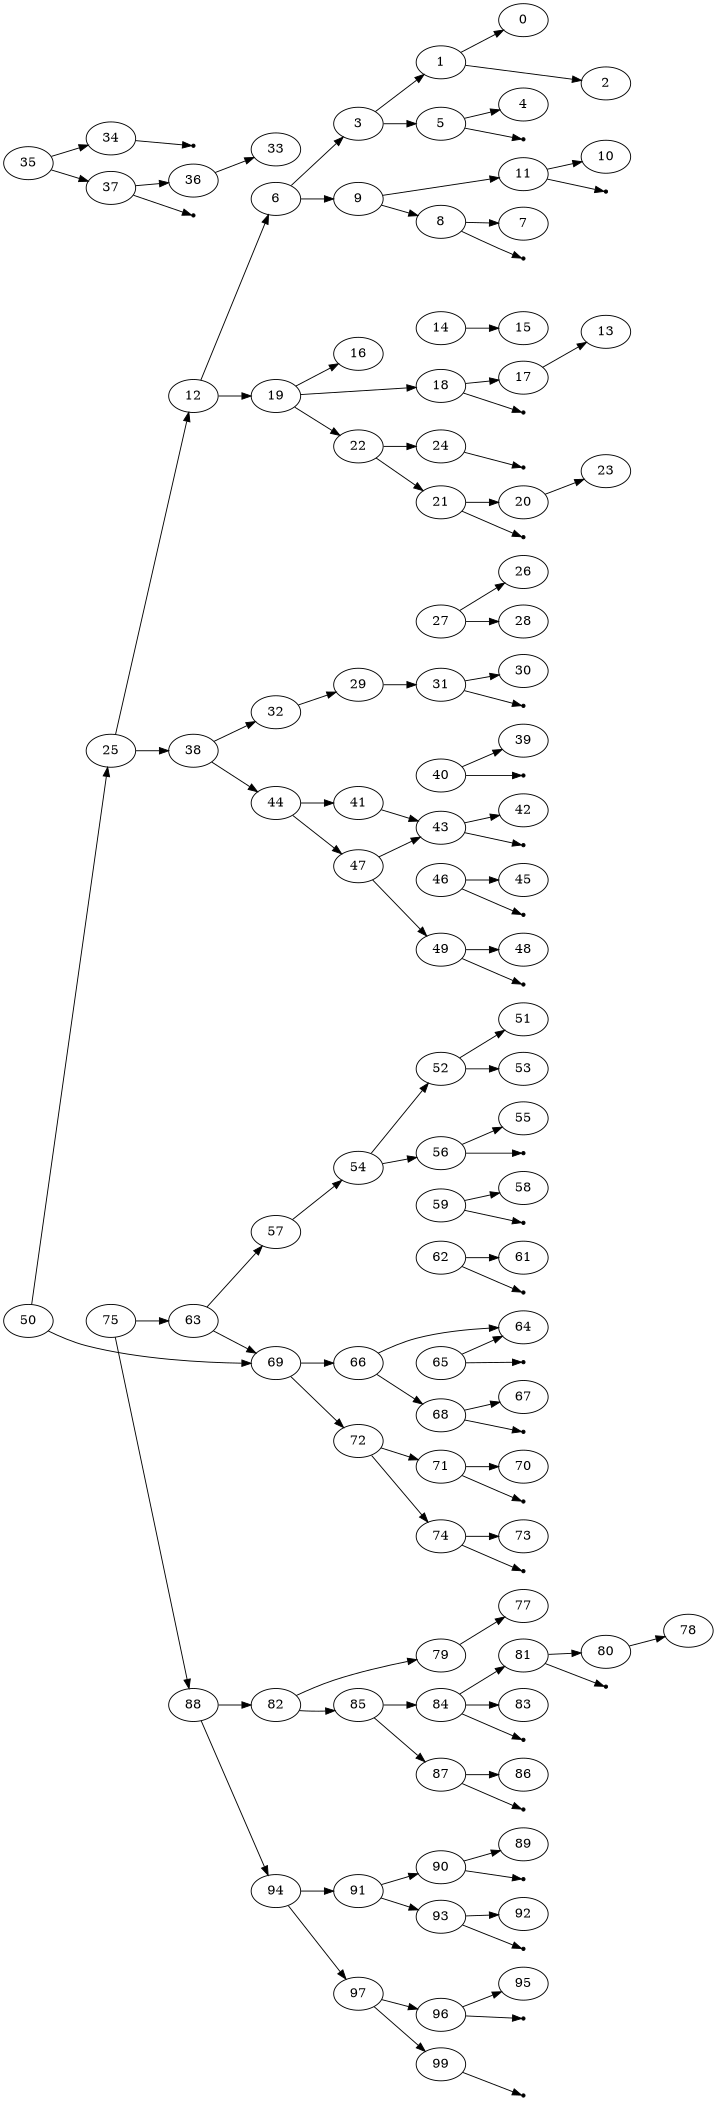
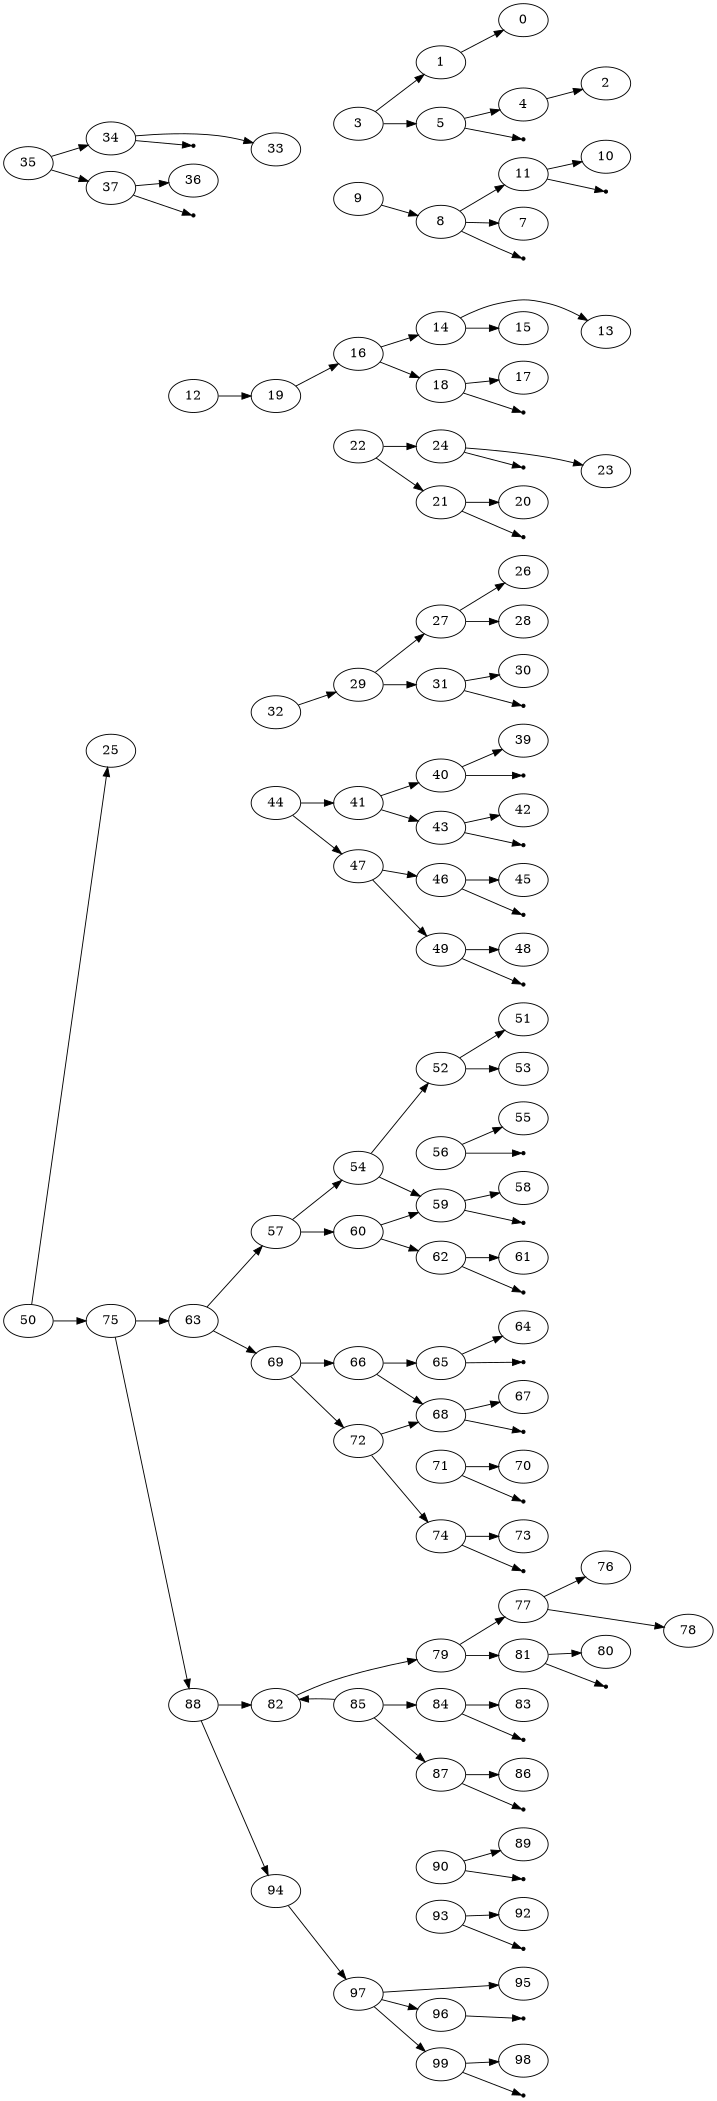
edge "1" -> "2": now "4" -> "2"
edge "36" -> "33": now "34" -> "33"
edge "9" -> "11": now "8" -> "11"
node "6": removed
edge "16" -> "14": added
edge "17" -> "13": now "14" -> "13"
edge "19" -> "18": now "16" -> "18"
edge "19" -> "22": removed
edge "20" -> "23": now "24" -> "23"
edge "25" -> "12": removed
edge "29" -> "27": added
node "38": removed
edge "41" -> "40": added
edge "47" -> "43": now "47" -> "46"
edge "54" -> "56": now "54" -> "59"
node "60": added
edge "66" -> "64": now "66" -> "65"
edge "50" -> "69": now "50" -> "75"
edge "72" -> "71": now "72" -> "68"
node "76": added
edge "80" -> "78": now "77" -> "78"
edge "84" -> "81": now "79" -> "81"
edge "82" -> "85": reversed
node "91": removed
edge "96" -> "95": now "97" -> "95"
node "98": added
